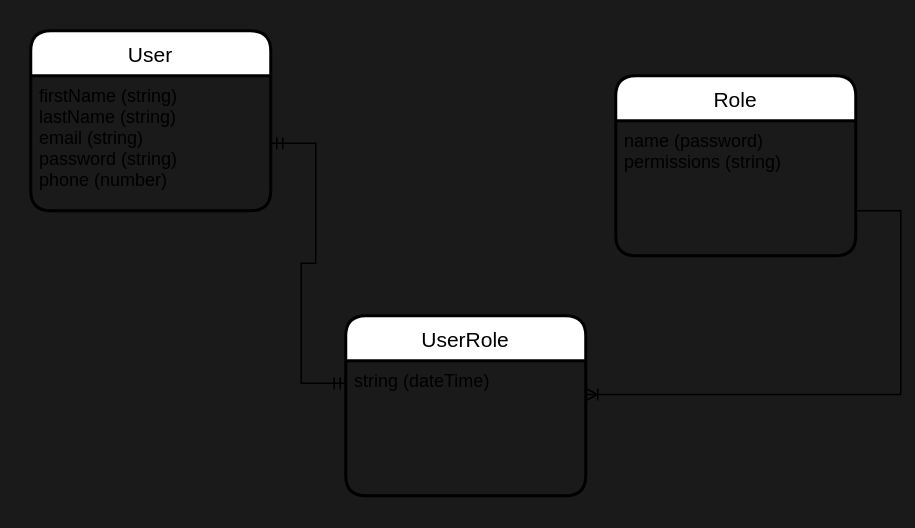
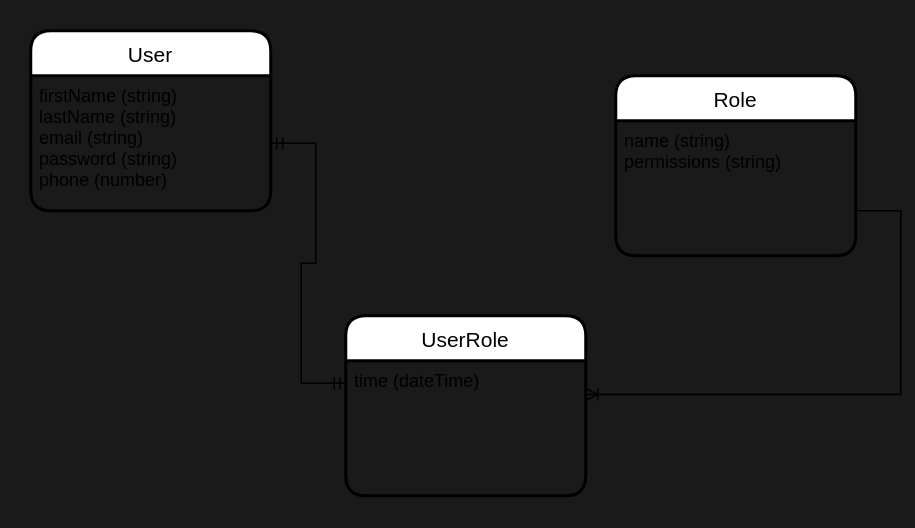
node "name (password) permissions (string)": label "name (password) permissions (string)" -> "name (string) permissions (string)"
node "string (dateTime)": label "string (dateTime)" -> "time (dateTime)"
